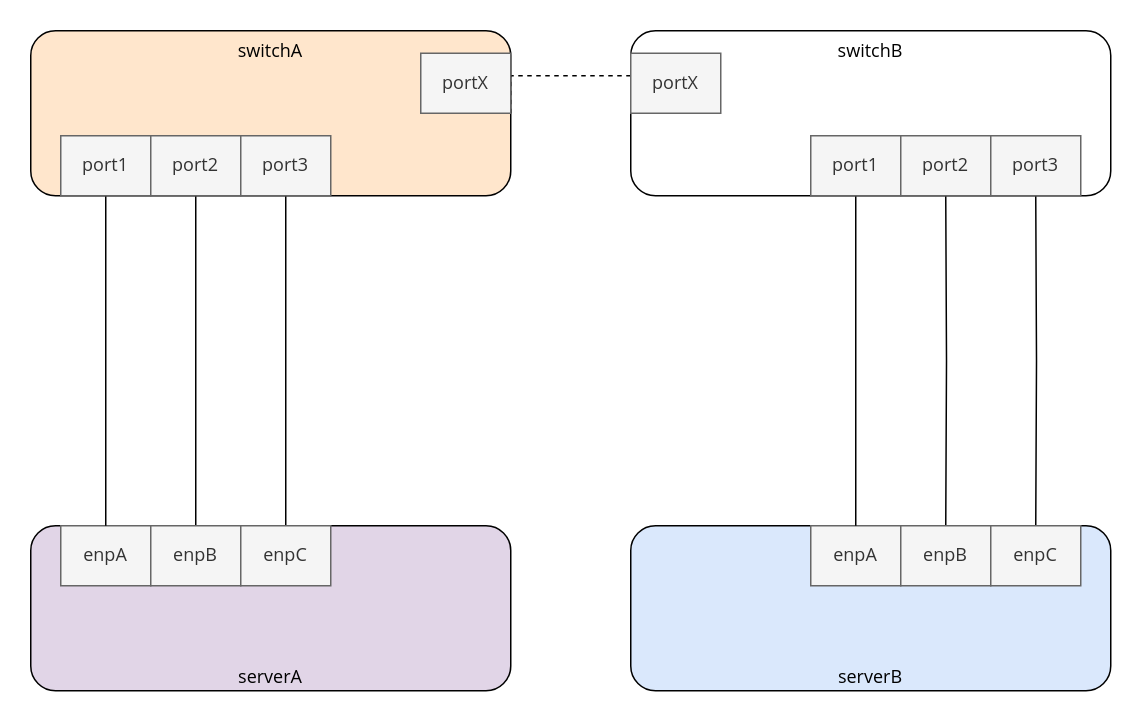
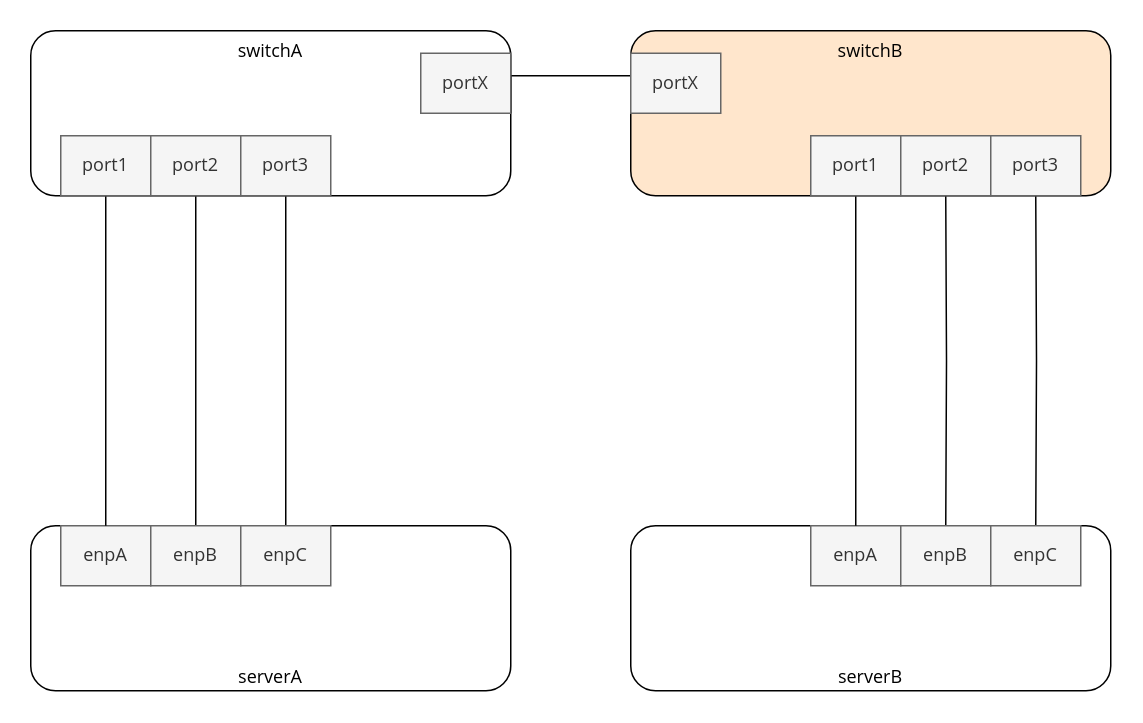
edge "switchA" -- "switchB": style dashed -> solid
node "switchA": fillcolor #ffe6cc -> #ffffff
node "switchB": fillcolor #ffffff -> #ffe6cc
node "serverA": fillcolor #e1d5e7 -> #ffffff
node "serverB": fillcolor #dae8fc -> #ffffff
